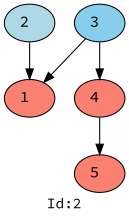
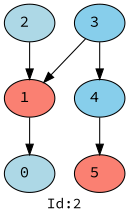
node "4": fillcolor salmon -> skyblue
node "0": added
